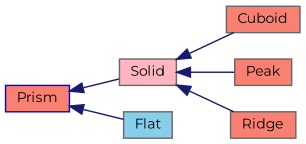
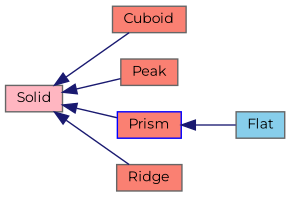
edge "Solid" -> "Prism": reversed
